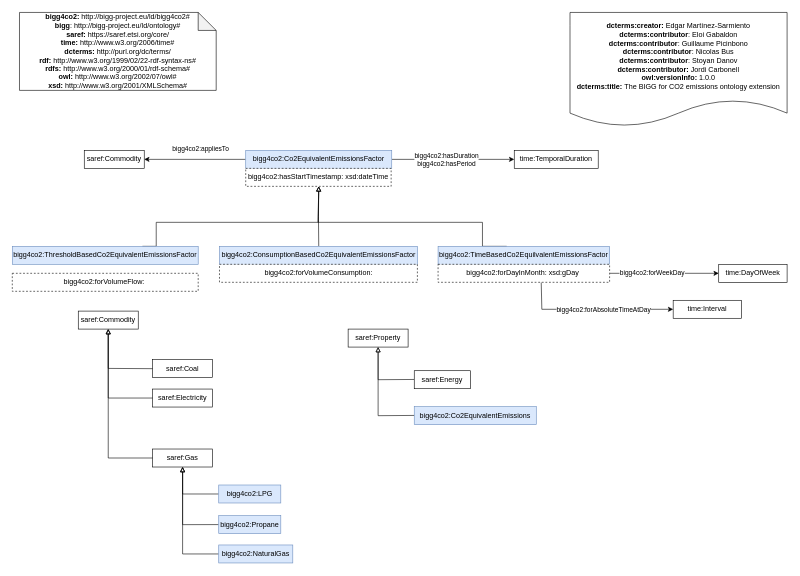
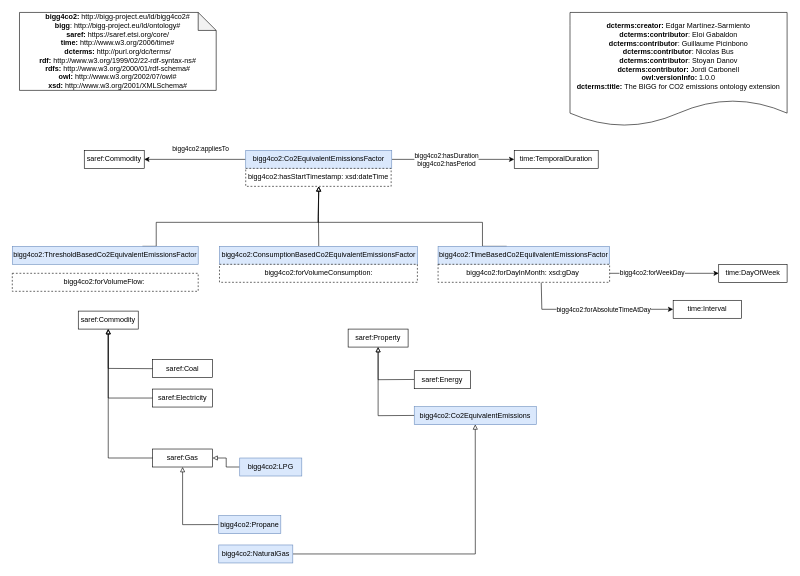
node "bigg4co2:LPG": moved (250, 494) -> (271, 467)
edge "bigg4co2:NaturalGas" -> "saref:Gas": now "bigg4co2:NaturalGas" -> "bigg4co2:Co2EquivalentEmissions"
